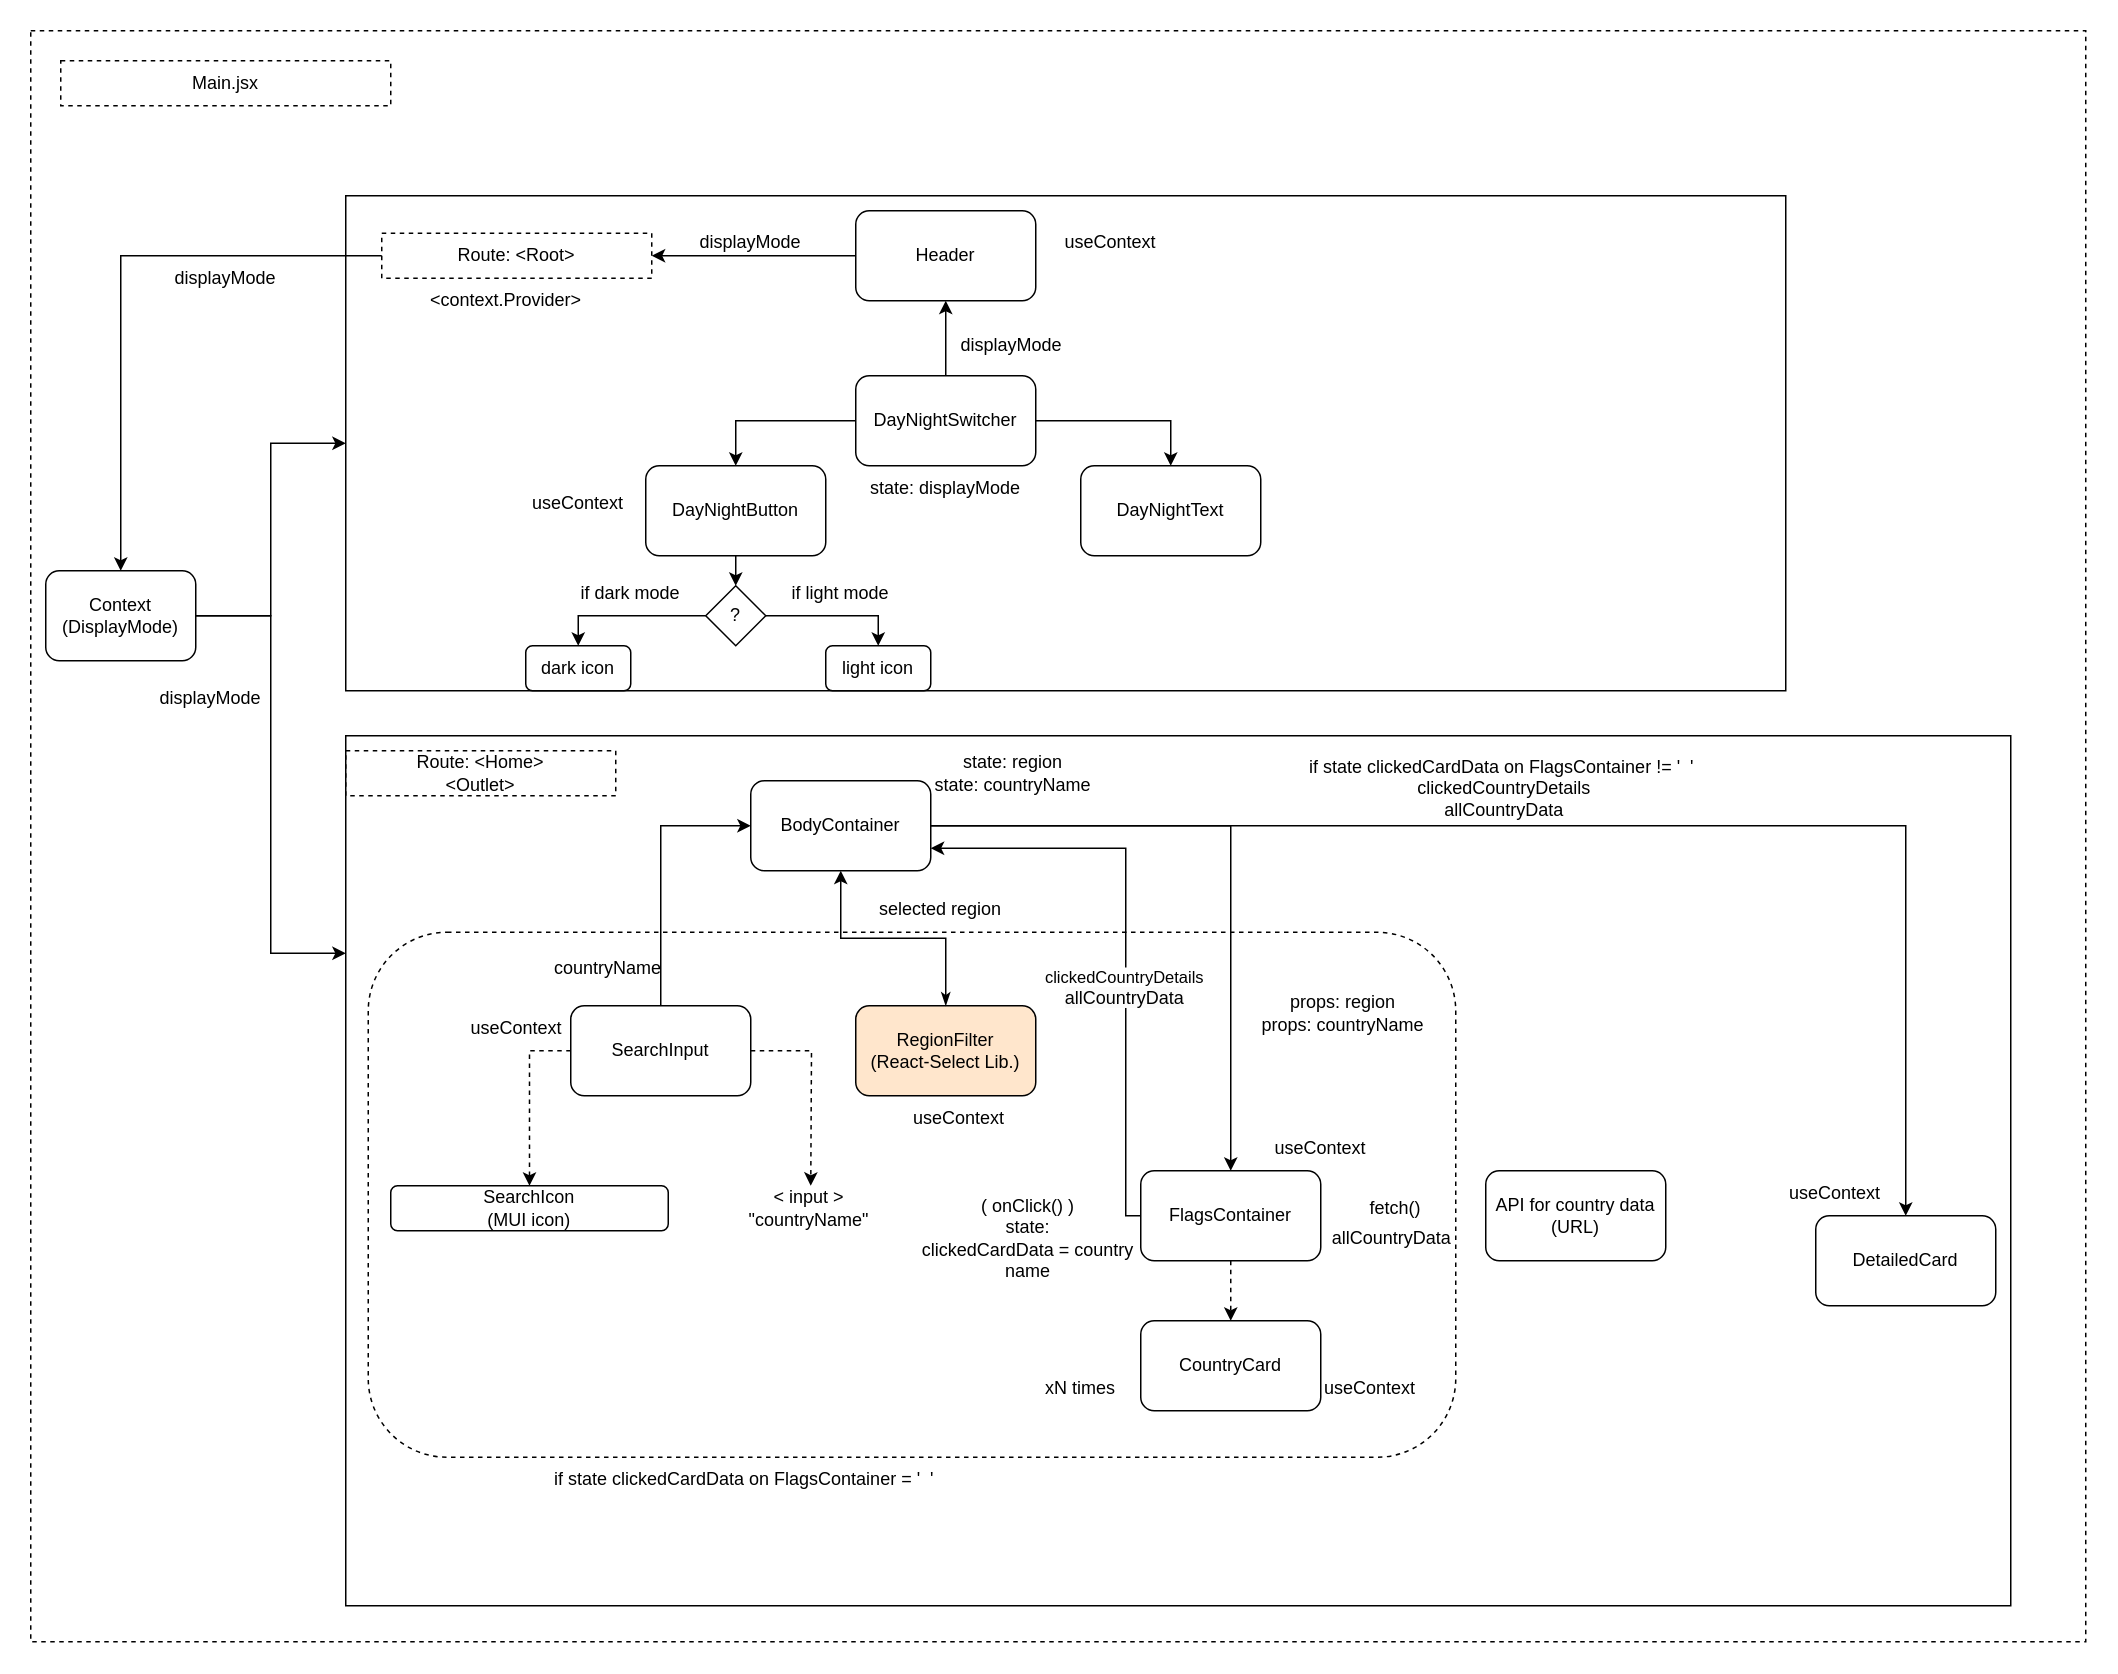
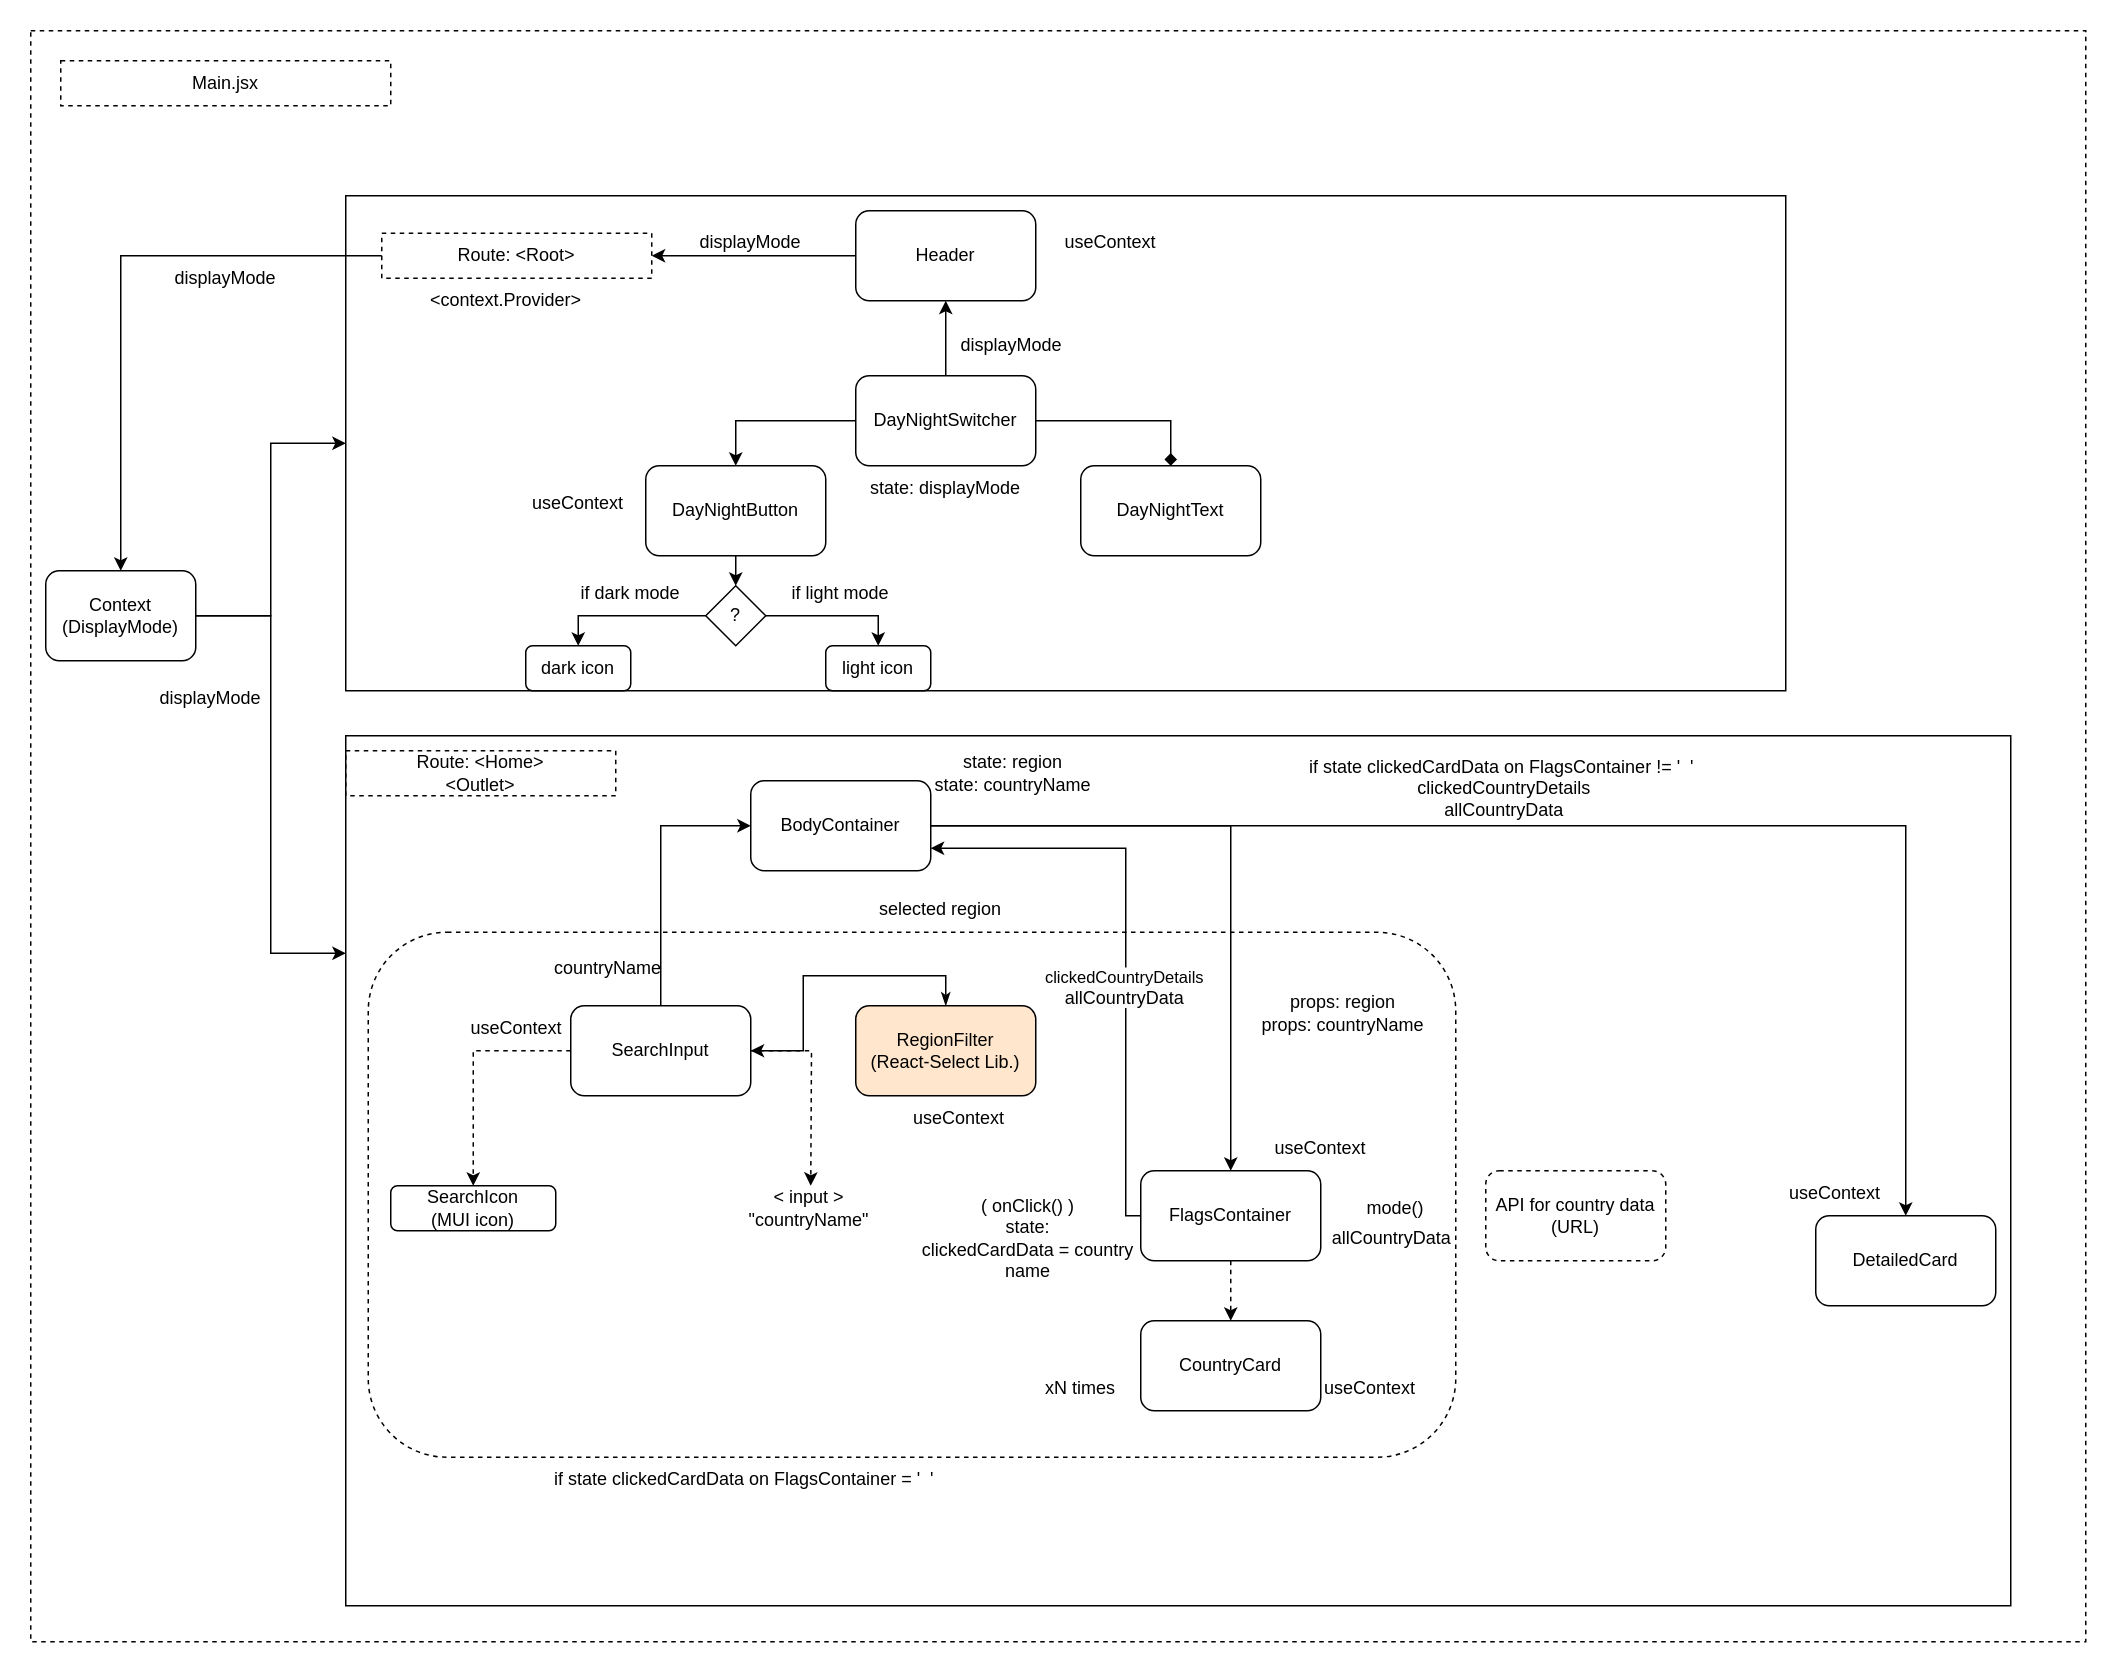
edge "DayNightSwitcher" -> "DayNightText": arrowhead classic -> diamond
edge "BodyContainer" -- "RegionFilter (React-Select Lib.)": now "SearchInput" -- "RegionFilter (React-Select Lib.)"
node "SearchIcon (MUI icon)": size 278x45 -> 165x45
node "fetch()": label "fetch()" -> "mode()"
node "API for country data (URL)": style solid -> dashed
